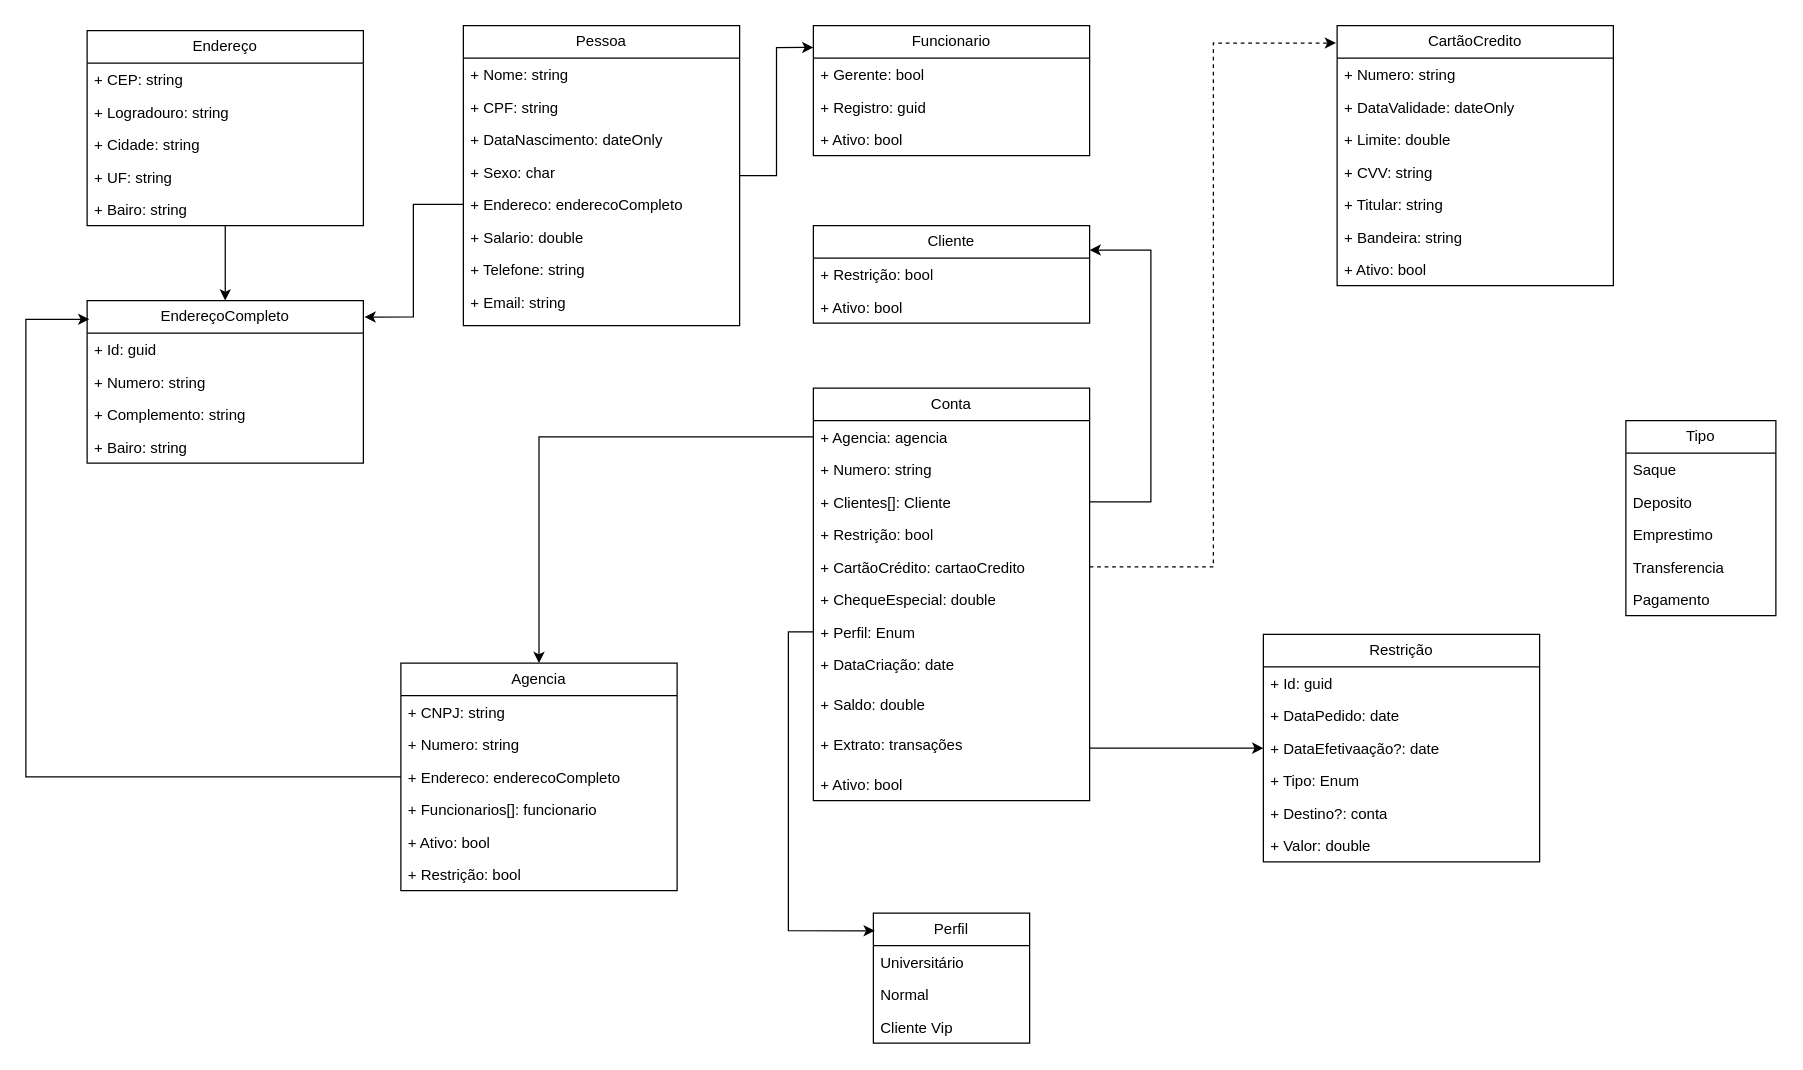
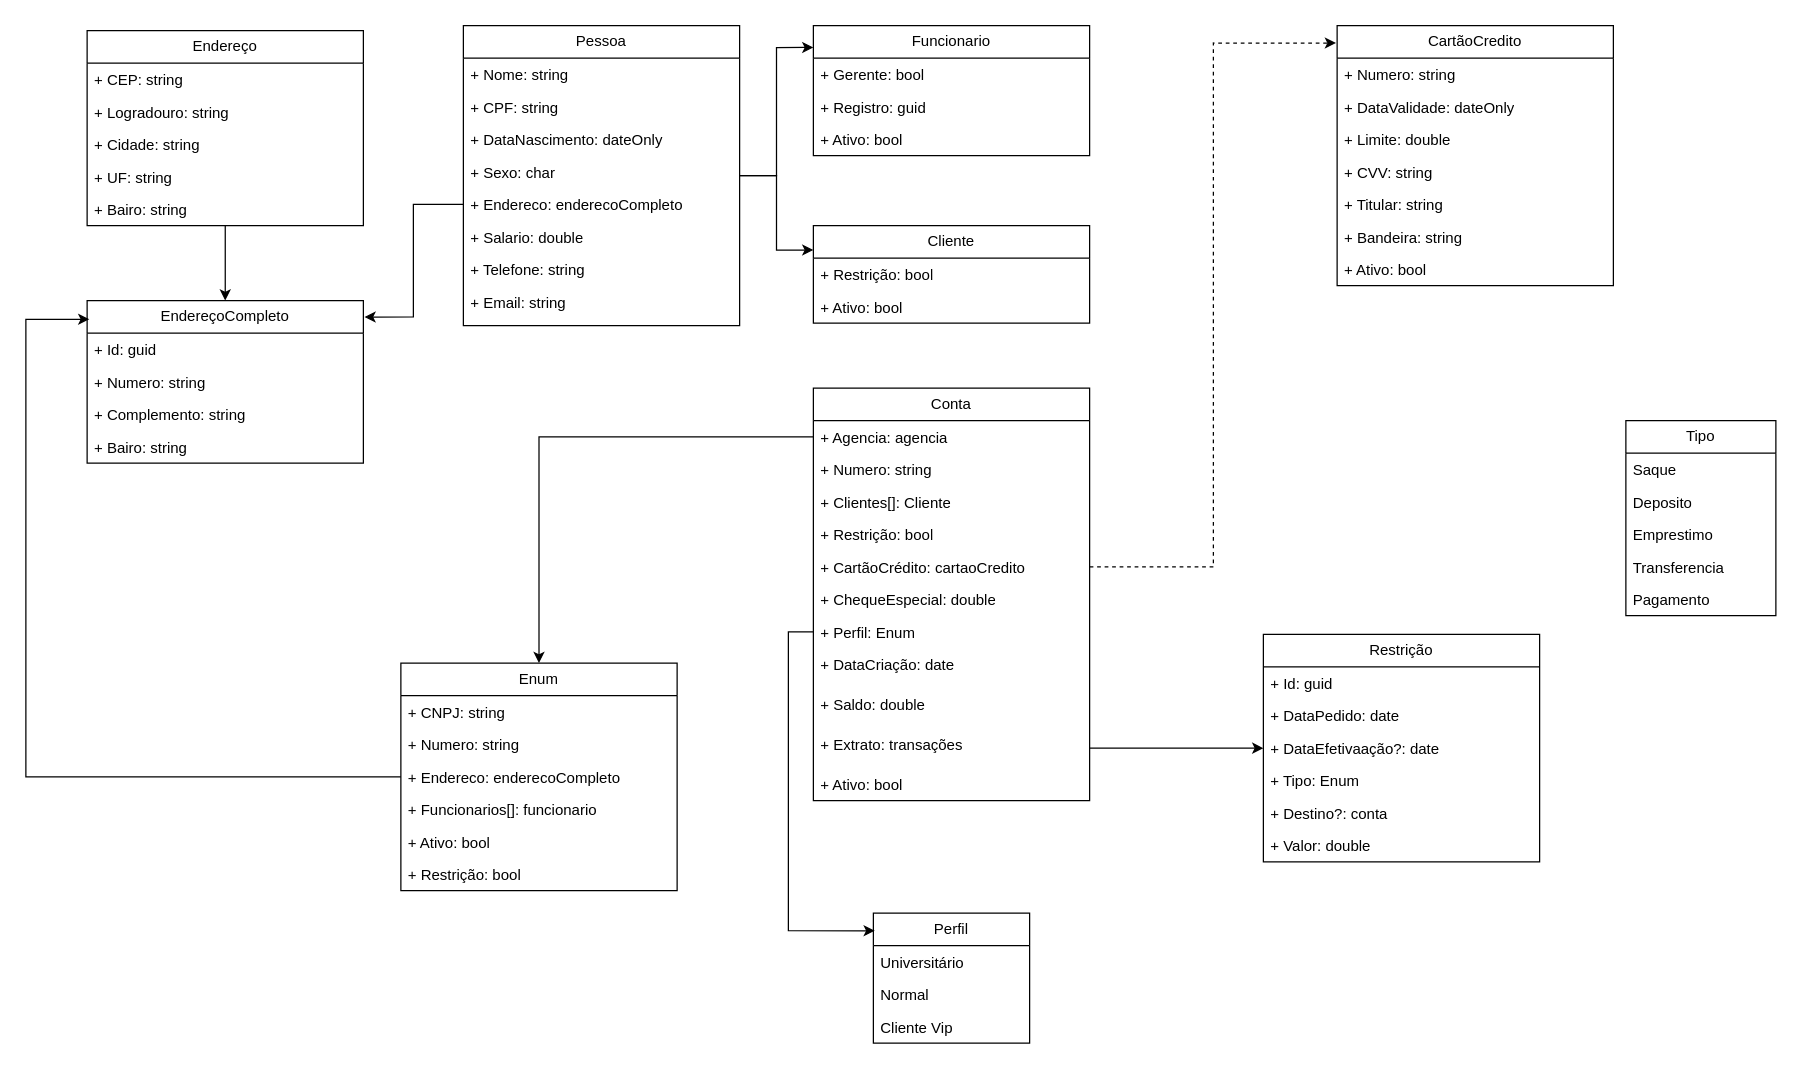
edge "Pessoa" -> "Cliente": added
edge "+ Clientes[]: Cliente" -> "Cliente": removed
node "Agencia": label "Agencia" -> "Enum"
